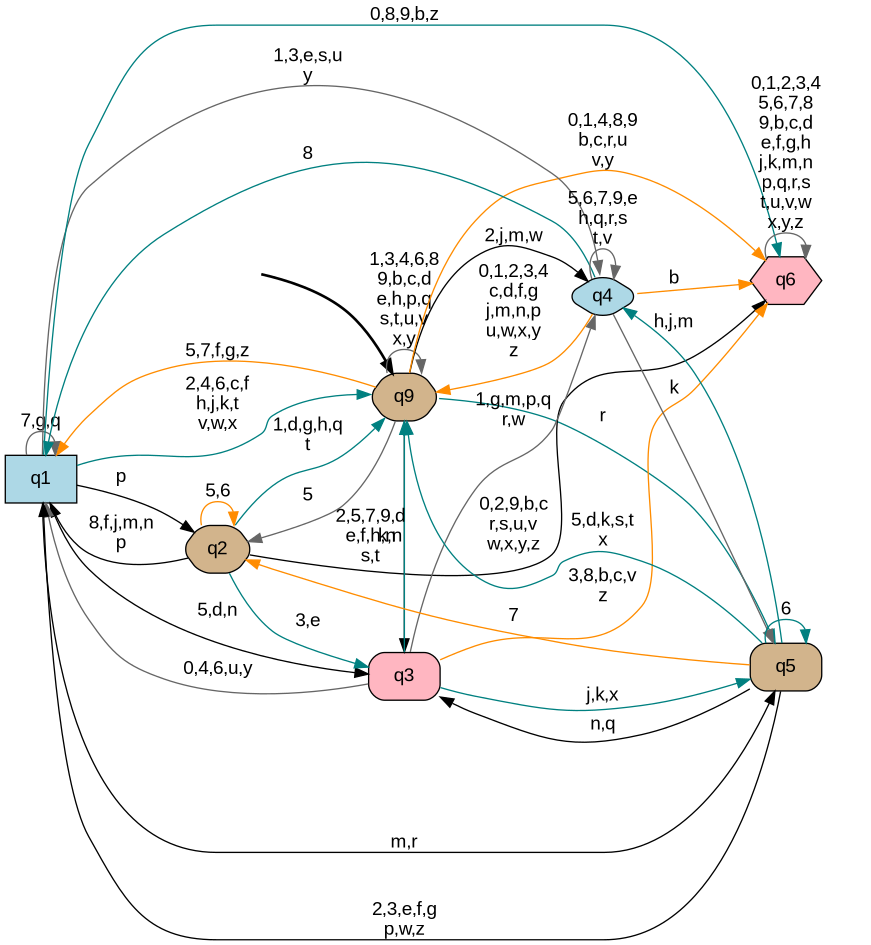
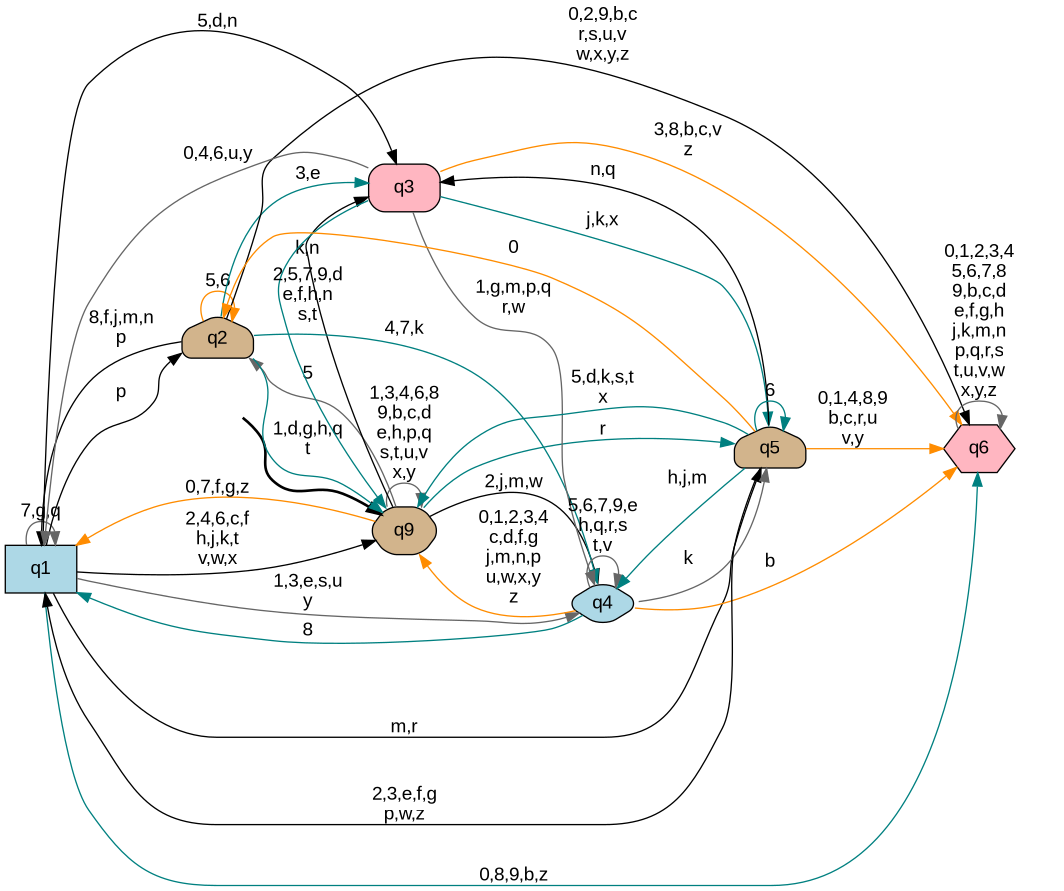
edge "q9" -> "q6": now "q5" -> "q6"
edge "q9" -> "q1": label "5,7,f,g,z" -> "0,7,f,g,z"
edge "q2" -> "q4": added, label "4,7,k"
edge "q1" -> "q9": color teal -> black
node "q2": shape hexagon -> house
edge "q5" -> "q2": label "7" -> "0"
node "q5": shape box -> house
